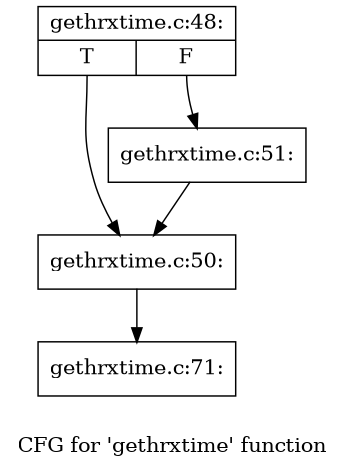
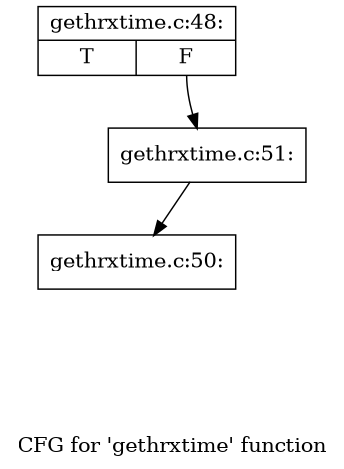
edge "gethrxtime.c:48:" -> "gethrxtime.c:50:": removed
node "gethrxtime.c:71:": removed
